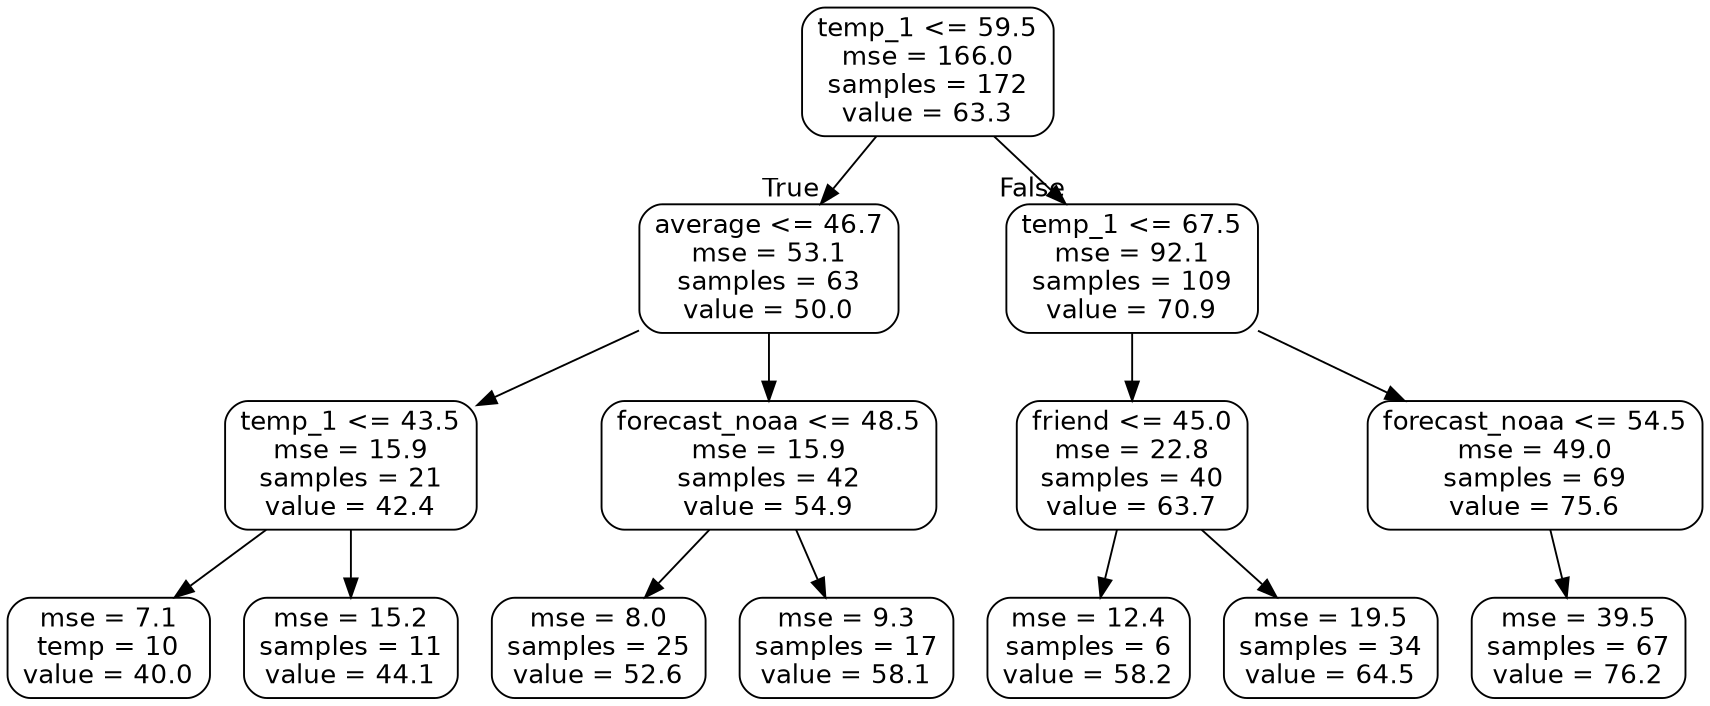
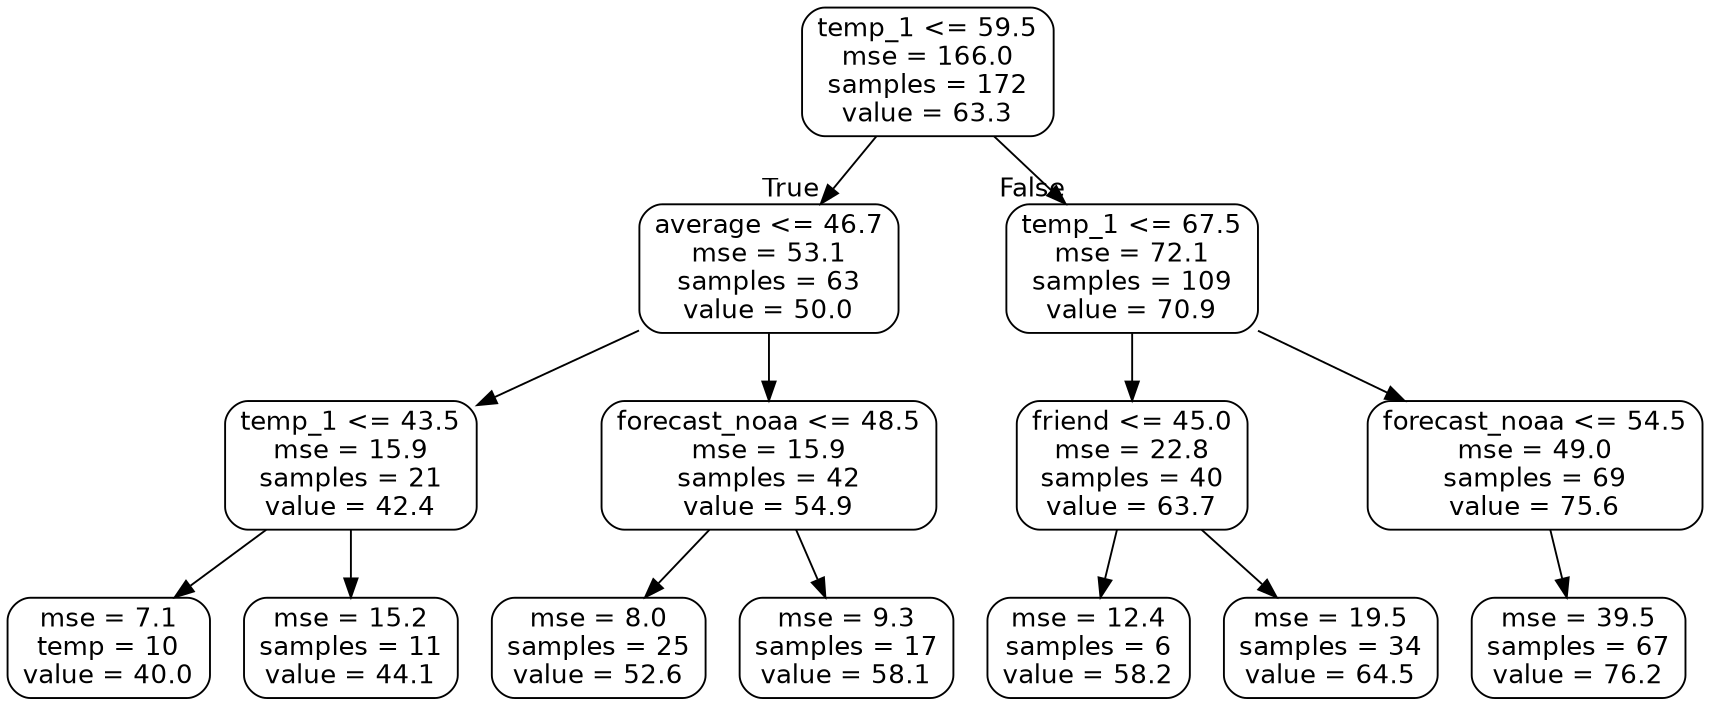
node "temp_1 <= 67.5 mse = 92.1 samples = 109 value = 70.9": label "temp_1 <= 67.5 mse = 92.1 samples = 109 value = 70.9" -> "temp_1 <= 67.5 mse = 72.1 samples = 109 value = 70.9"
